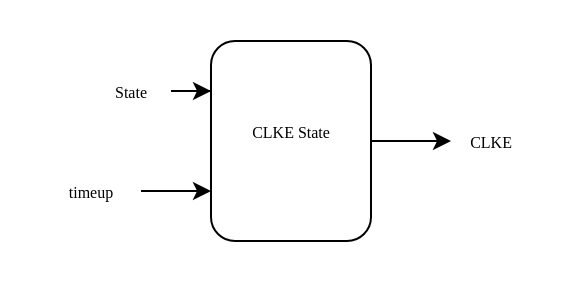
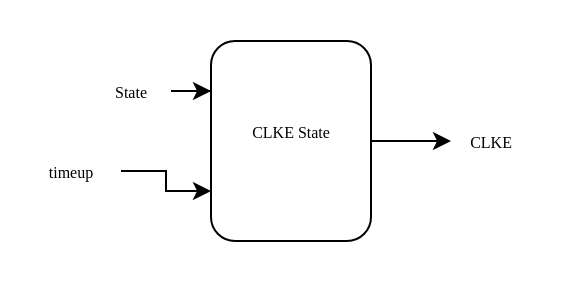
node "timeup": moved (91, 191) -> (71, 171)
